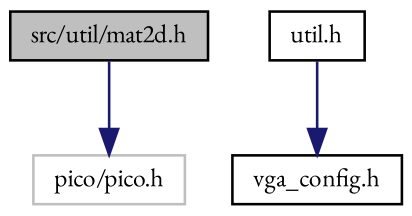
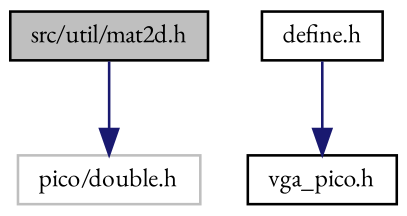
node "util.h": label "util.h" -> "define.h"
node "pico/pico.h": label "pico/pico.h" -> "pico/double.h"
node "vga_config.h": label "vga_config.h" -> "vga_pico.h"
